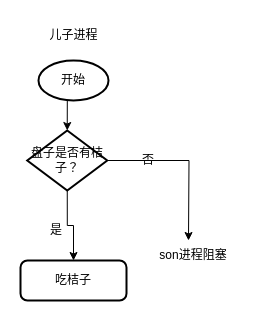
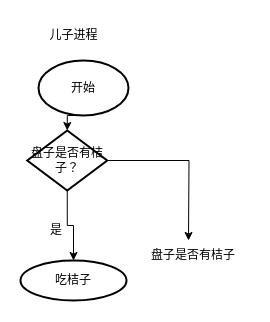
node "开始": size 70x40 -> 90x55
node "否": removed
node "son进程阻塞": label "son进程阻塞" -> "盘子是否有桔子"
node "吃桔子": shape rounded rectangle -> ellipse
